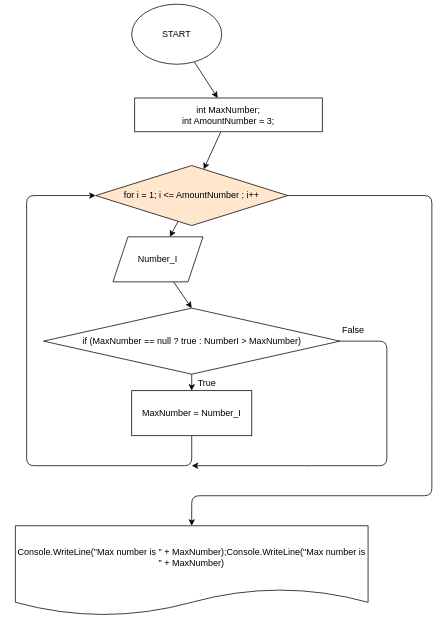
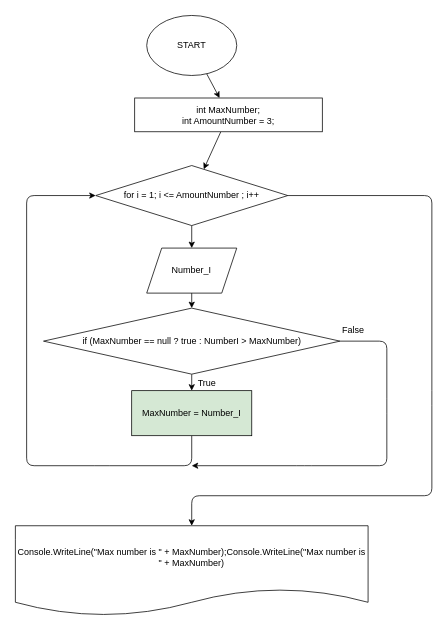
node "START": moved (177, 34) -> (192, 45)
node "for i = 1; i <= AmountNumber ; i++": fillcolor #ffe6cc -> #ffffff
node "Number_I": moved (158, 259) -> (192, 270)
node "MaxNumber = Number_I": fillcolor #ffffff -> #d5e8d4
